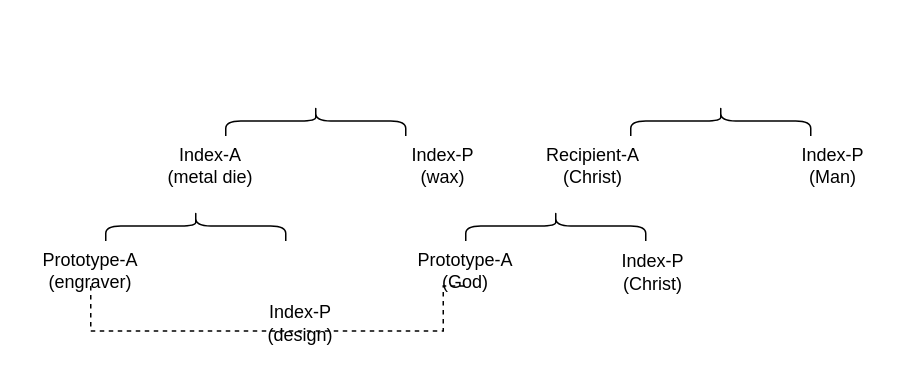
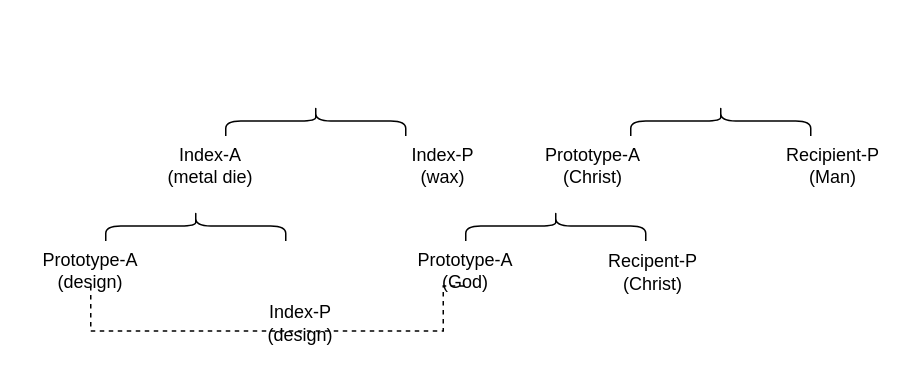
node "Recipient-A (Christ)": label "Recipient-A (Christ)" -> "Prototype-A (Christ)"
node "Index-P (Man)": label "Index-P (Man)" -> "Recipient-P (Man)"
node "Prototype-A (engraver)": label "Prototype-A (engraver)" -> "Prototype-A (design)"
node "Index-P (Christ)": label "Index-P (Christ)" -> "Recipent-P (Christ)"
